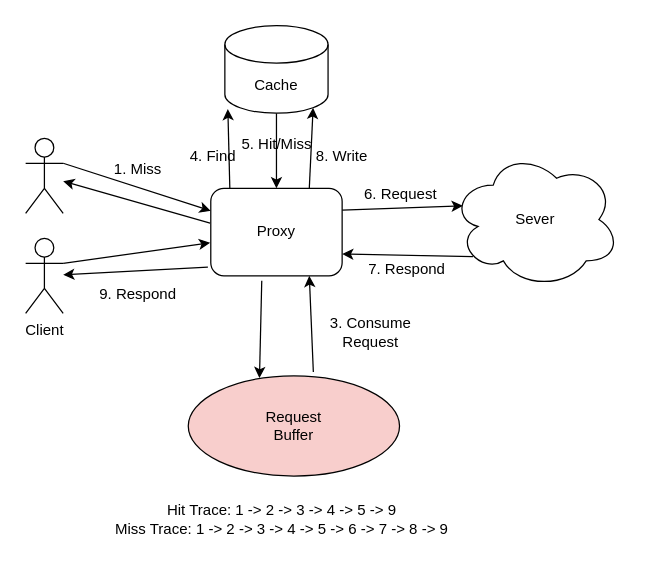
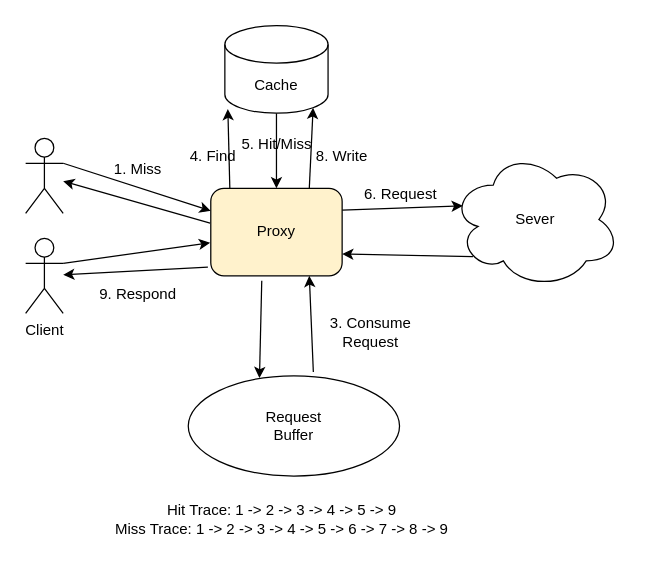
node "Proxy": fillcolor #ffffff -> #fff2cc
node "7. Respond": removed
node "Request Buffer": fillcolor #f8cecc -> #ffffff
